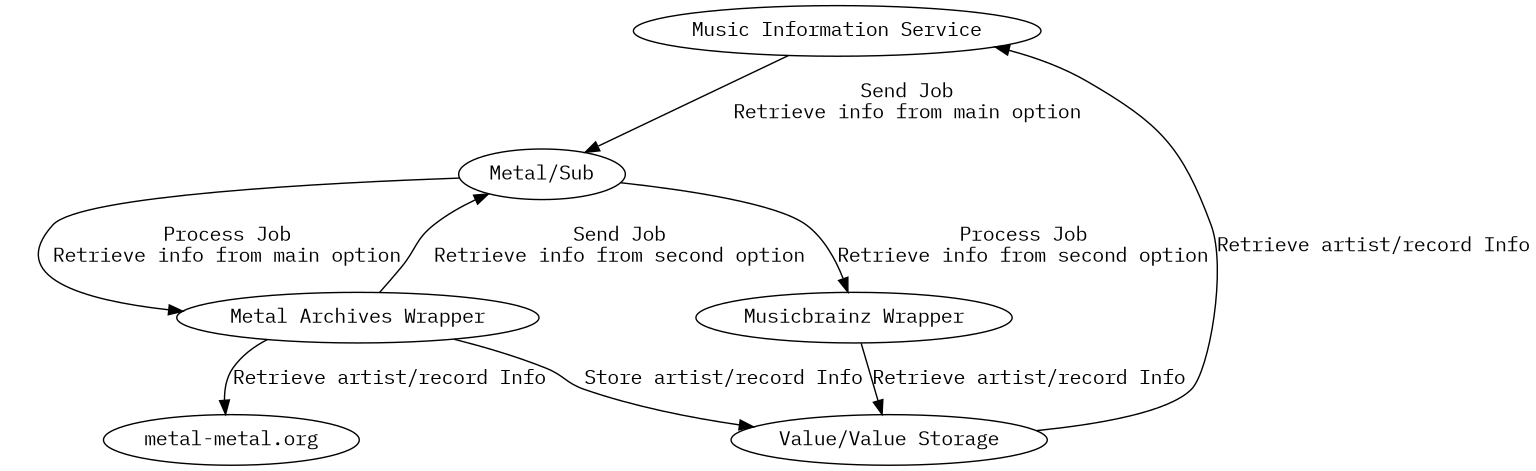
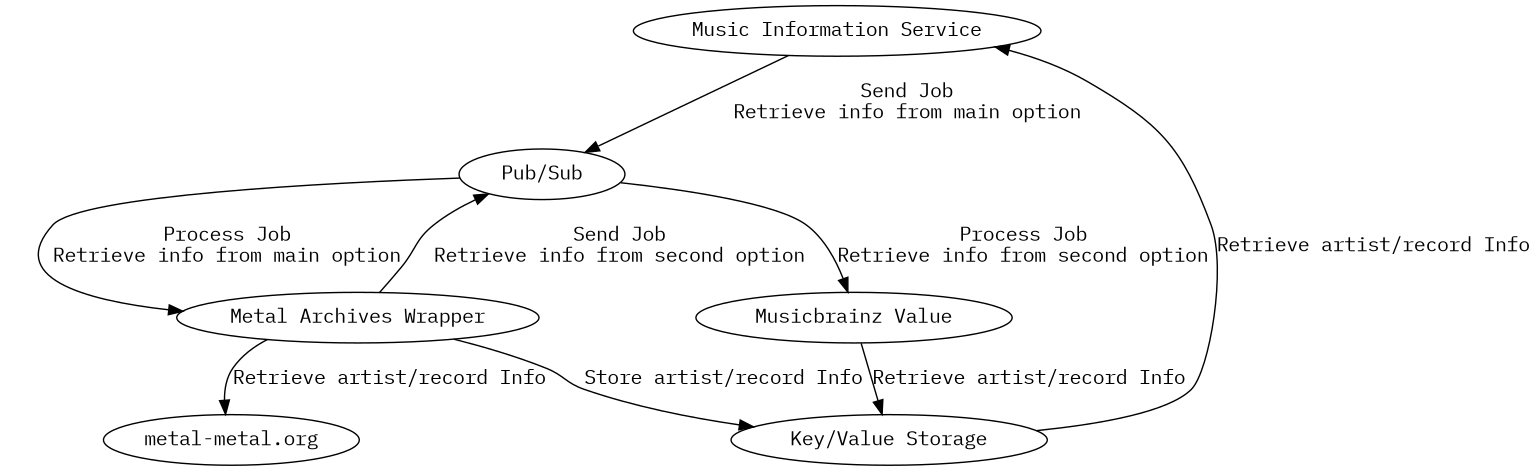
node "Metal/Sub": label "Metal/Sub" -> "Pub/Sub"
node "Musicbrainz Wrapper": label "Musicbrainz Wrapper" -> "Musicbrainz Value"
node "Value/Value Storage": label "Value/Value Storage" -> "Key/Value Storage"
